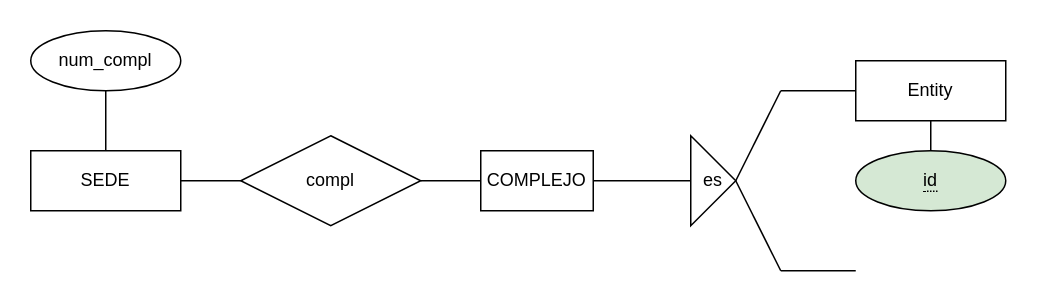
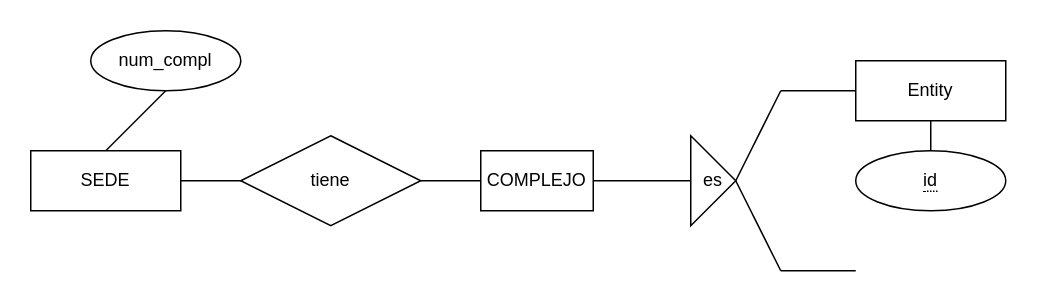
node "num_compl": moved (106, 61) -> (166, 61)
node "compl": label "compl" -> "tiene"
node "id": fillcolor #d5e8d4 -> #ffffff
